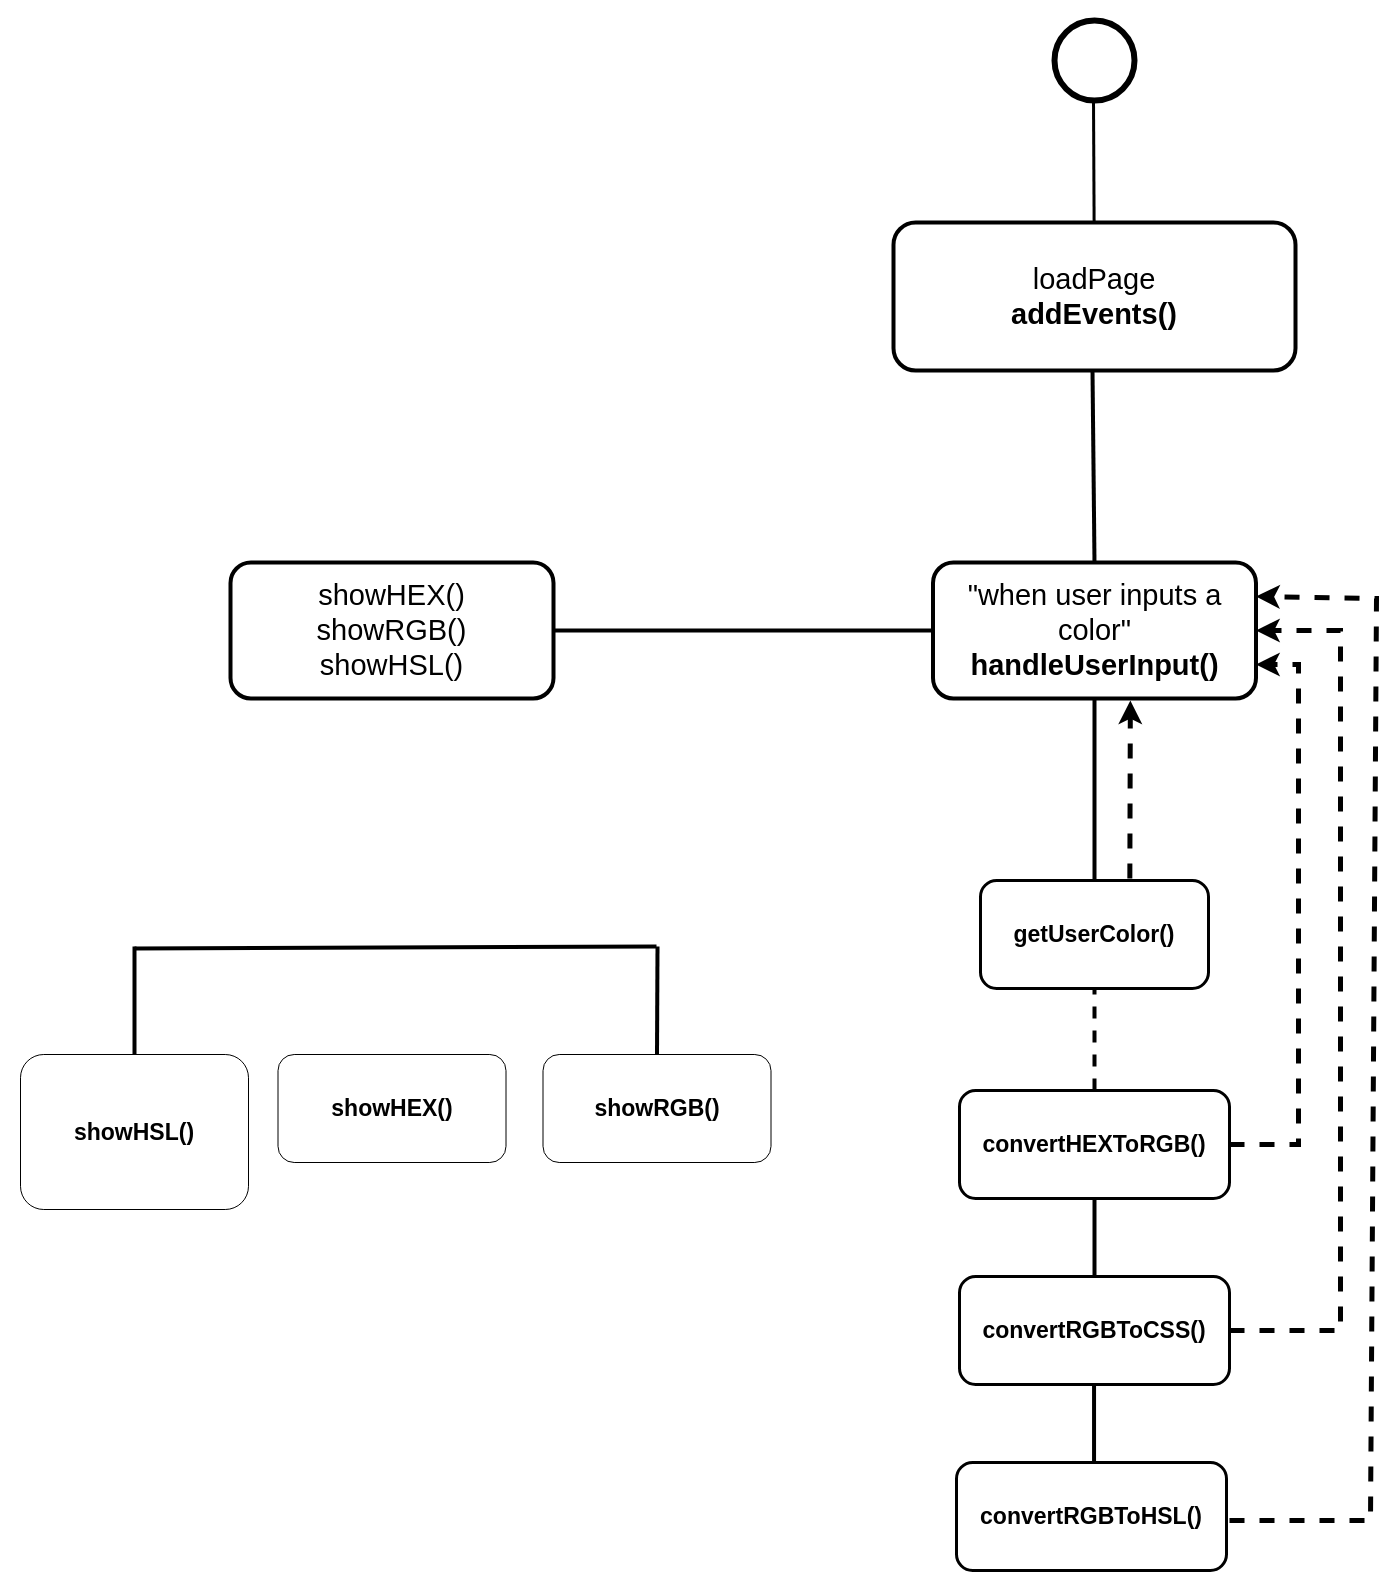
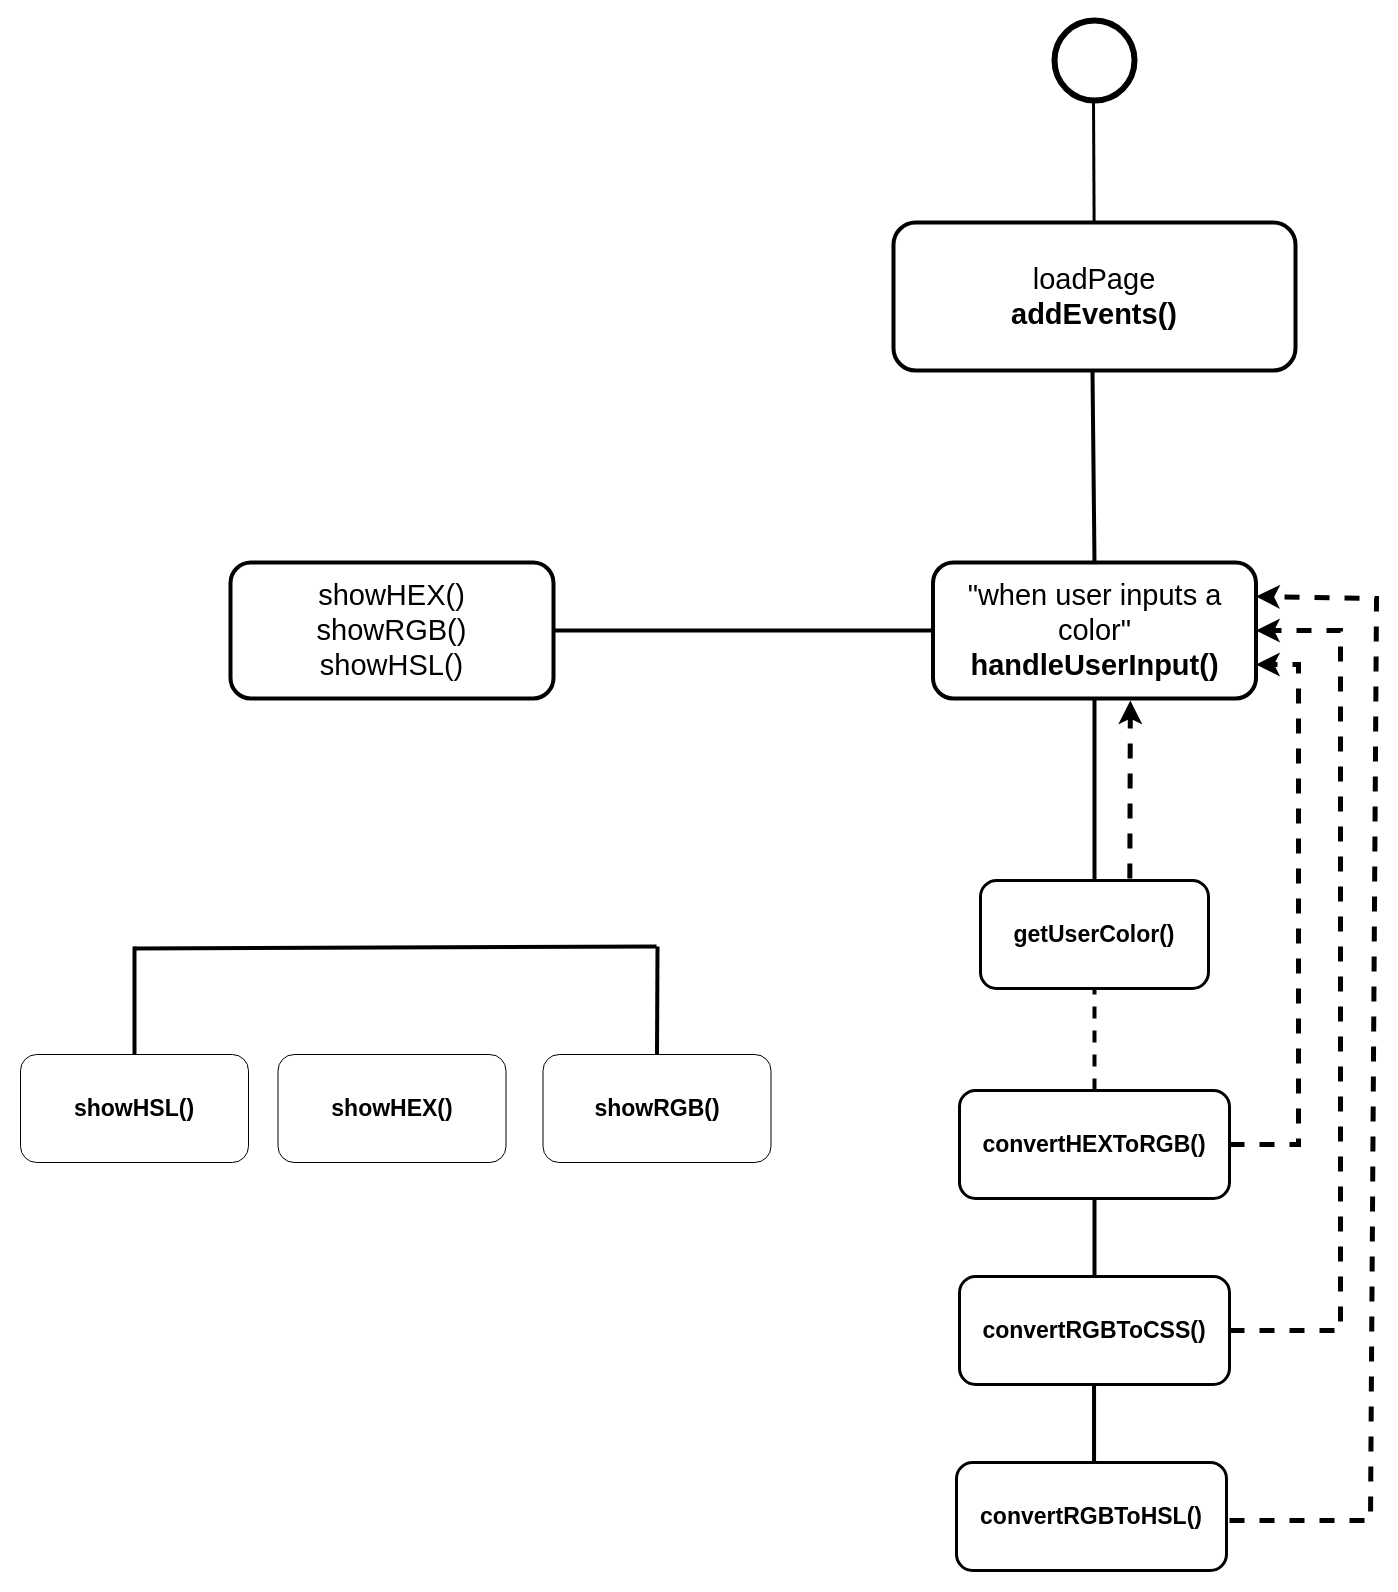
node "showHSL()": size 228x155 -> 228x108
